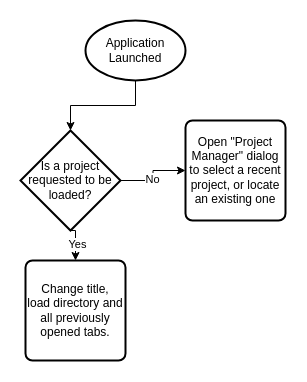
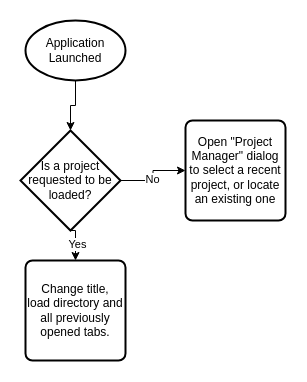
node "Application Launched": moved (136, 51) -> (76, 51)
